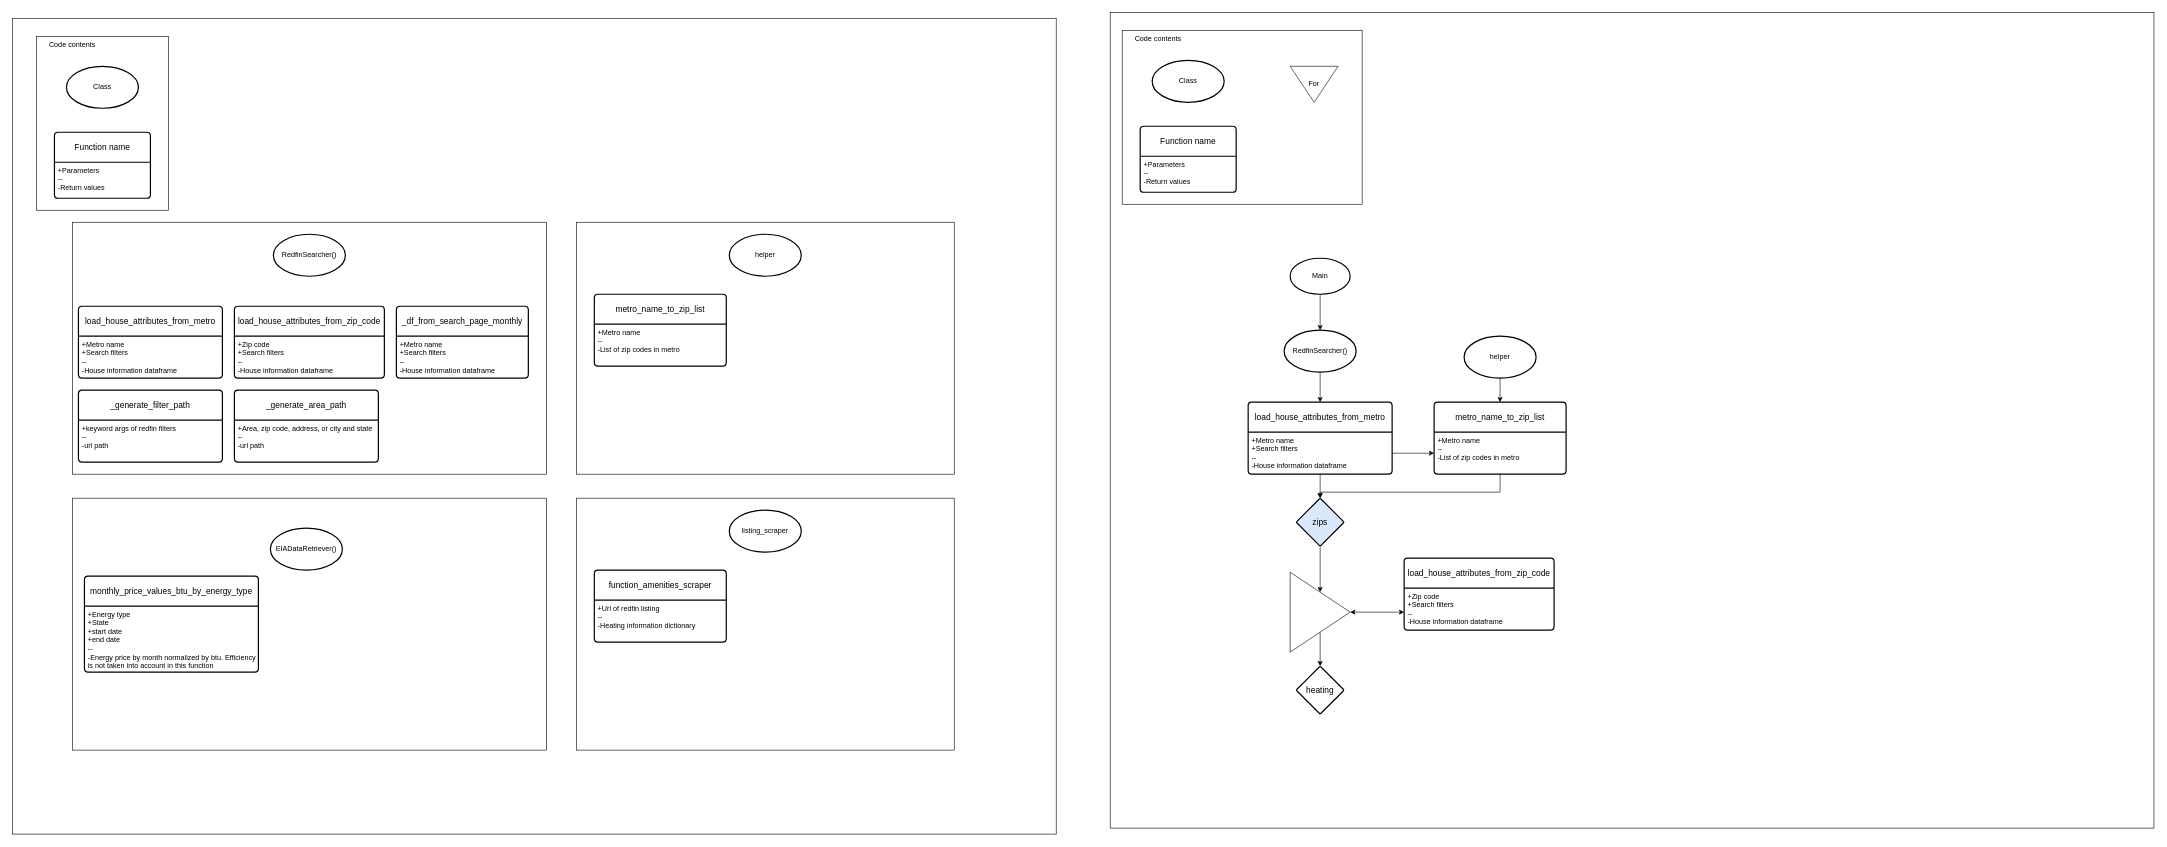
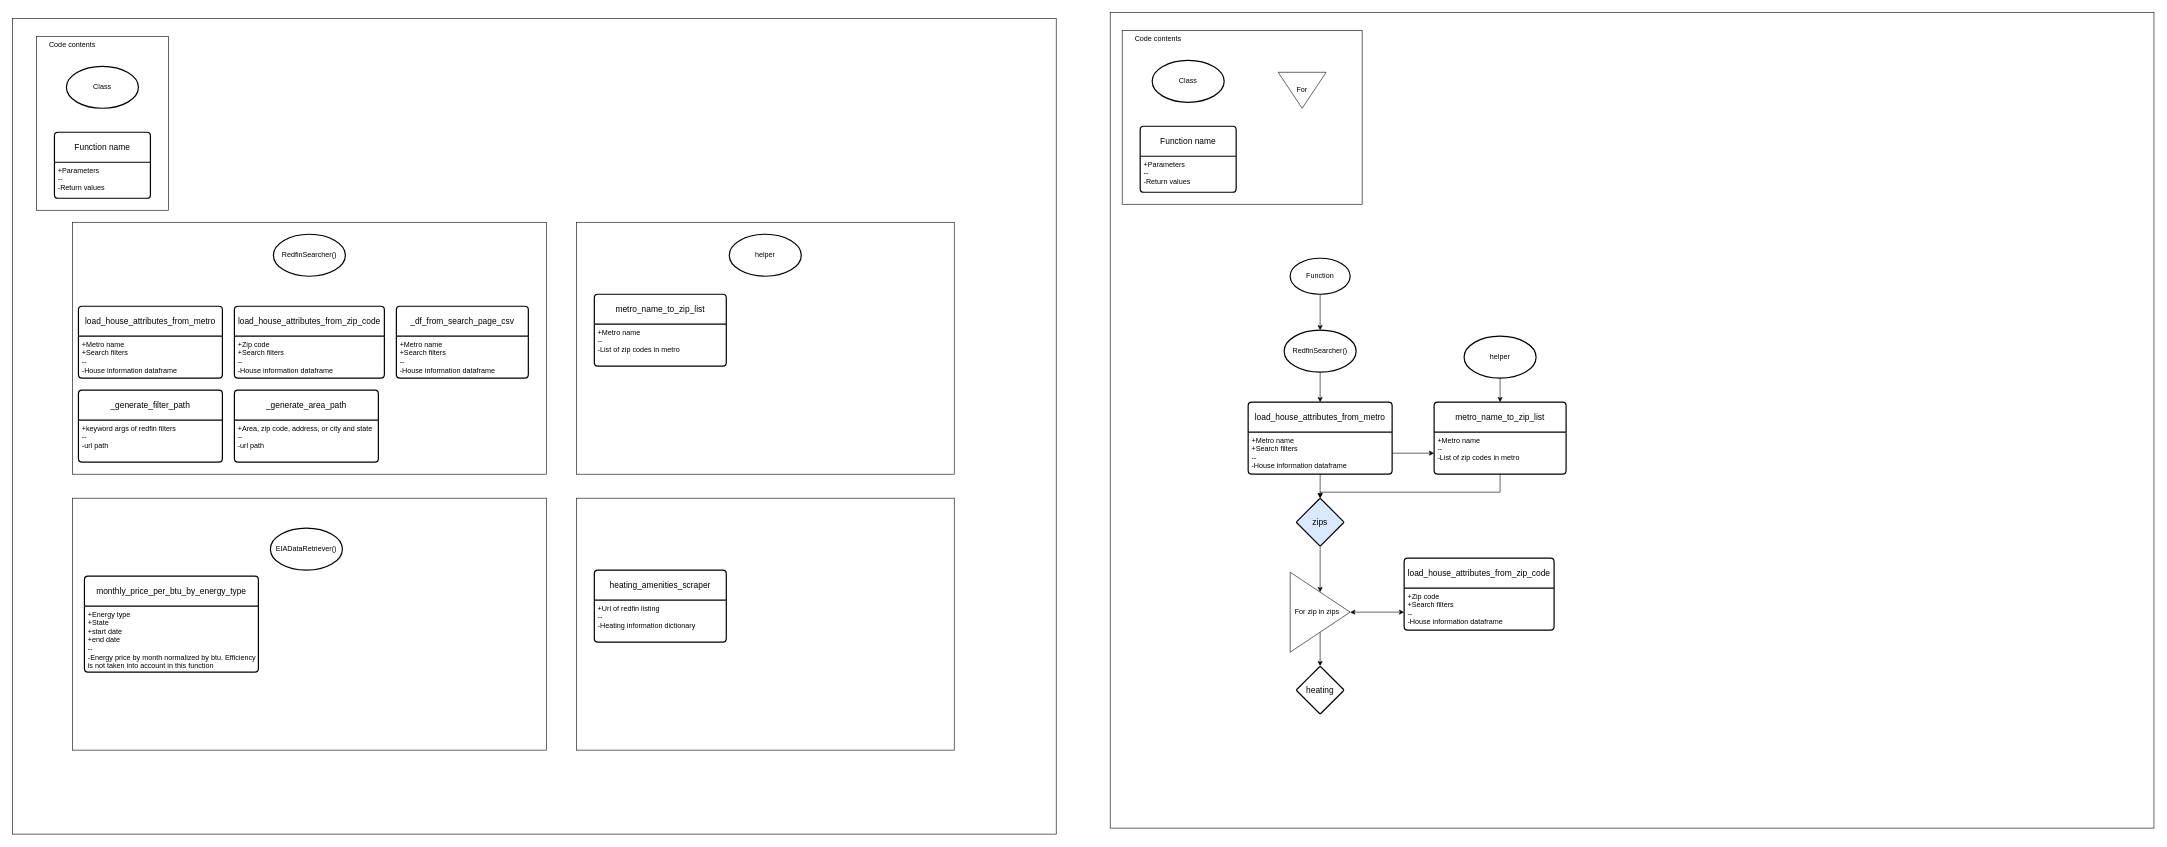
node "For": moved (1314, 84) -> (1302, 90)
node "Main": label "Main" -> "Function"
node "_df_from_search_page_monthly": label "_df_from_search_page_monthly" -> "_df_from_search_page_csv"
node "listing_scraper": removed
node "function_amenities_scraper": label "function_amenities_scraper" -> "heating_amenities_scraper"
node "monthly_price_values_btu_by_energy_type": label "monthly_price_values_btu_by_energy_type" -> "monthly_price_per_btu_by_energy_type"
node "For zip in zips": added
